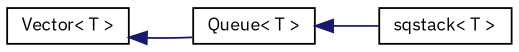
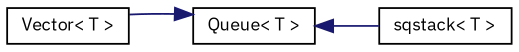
edge "Queue< T >" -> "Vector< T >": reversed
